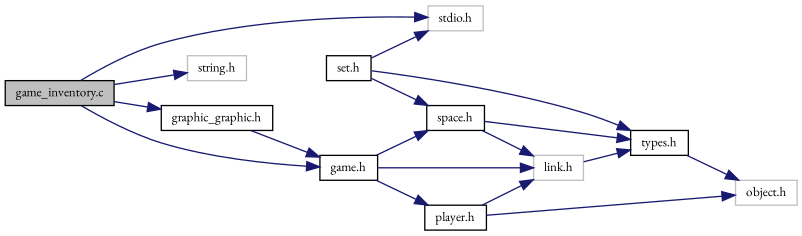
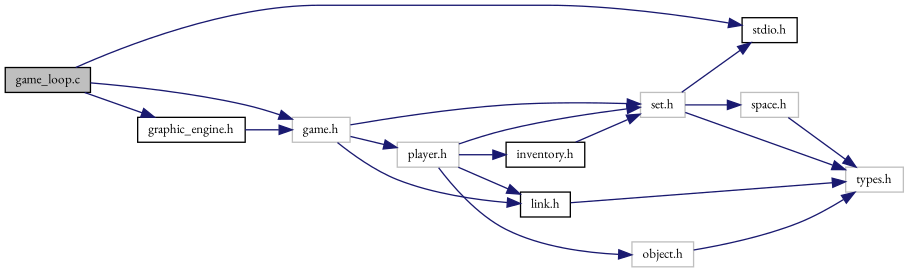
node "stdio.h": color grey75 -> black
node "string.h": removed
node "set.h": color black -> grey75
node "game_inventory.c": label "game_inventory.c" -> "game_loop.c"
node "graphic_graphic.h": label "graphic_graphic.h" -> "graphic_engine.h"
node "space.h": color black -> grey75
edge "player.h" -> "set.h": added
edge "space.h" -> "link.h": removed
node "types.h": color black -> grey75
edge "game.h" -> "space.h": now "game.h" -> "set.h"
node "inventory.h": added
edge "types.h" -> "object.h": reversed
node "game.h": color black -> grey75
node "link.h": color grey75 -> black
node "player.h": color black -> grey75
